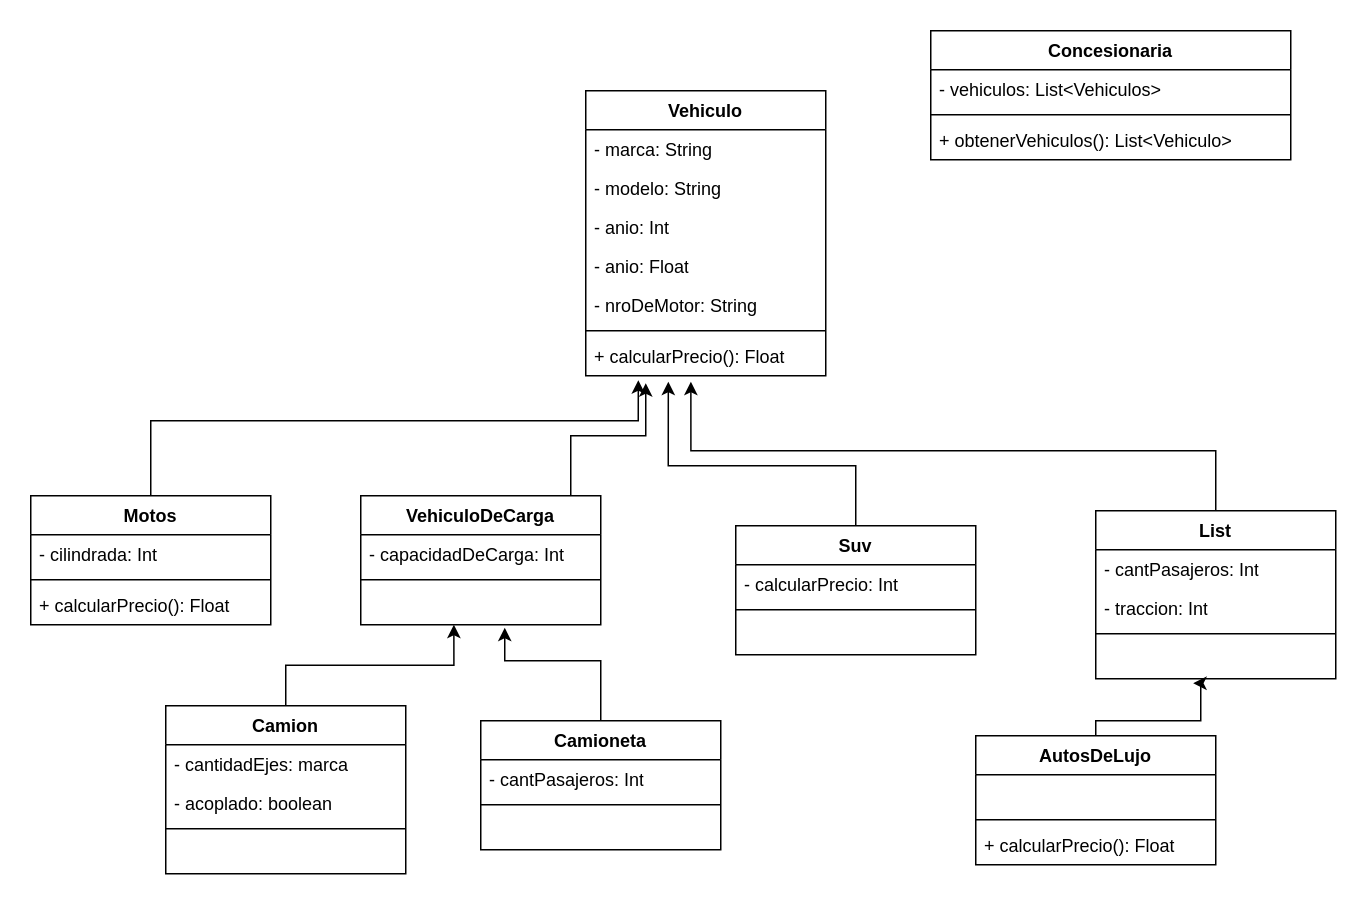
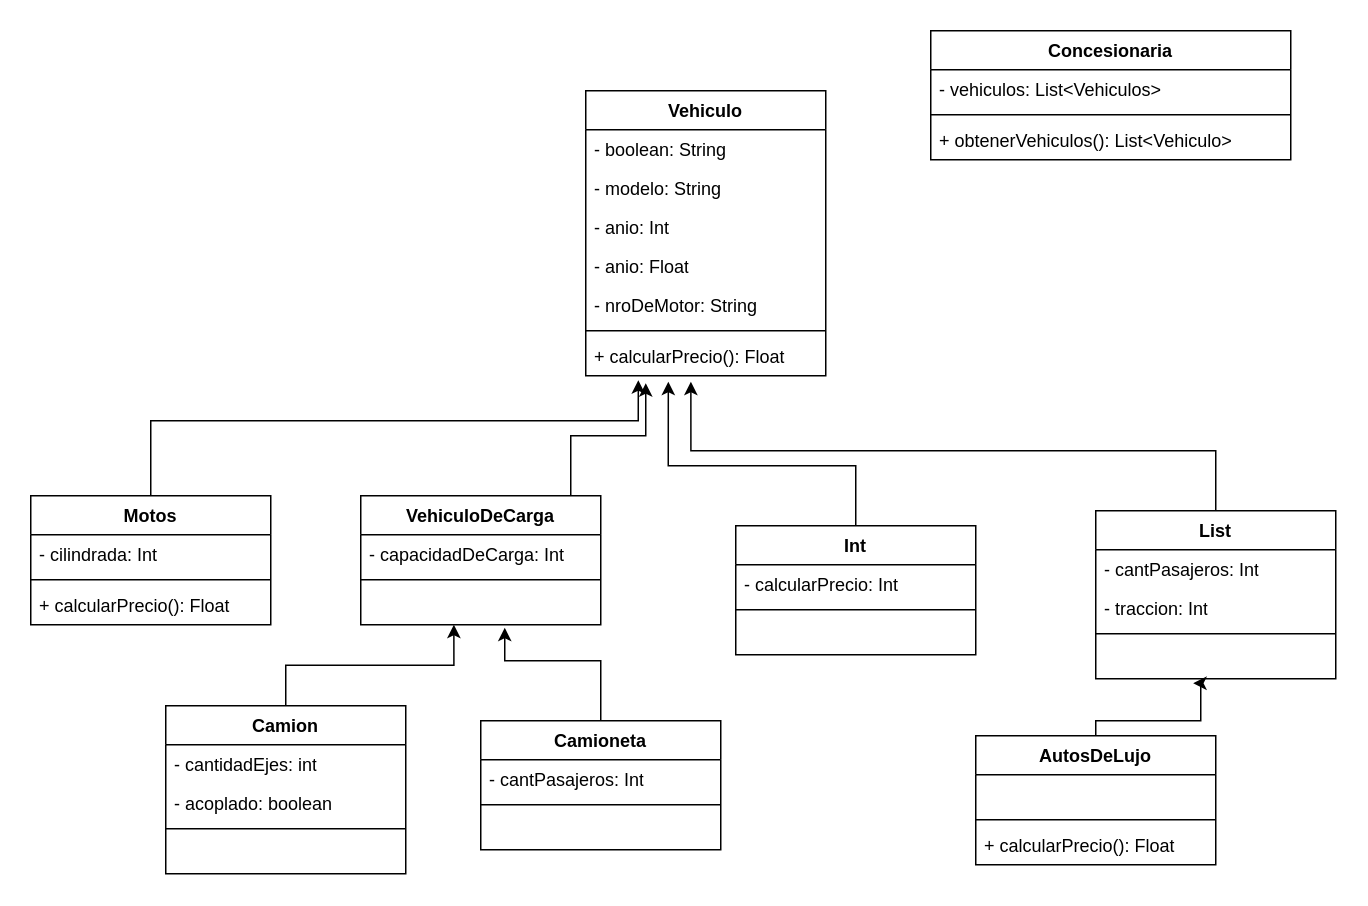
node "- marca: String": label "- marca: String" -> "- boolean: String"
node "Suv": label "Suv" -> "Int"
node "- cantidadEjes: marca": label "- cantidadEjes: marca" -> "- cantidadEjes: int"
